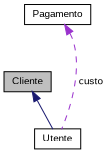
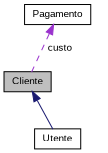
edge "Utente" -> "Pagamento": now "Cliente" -> "Pagamento"
